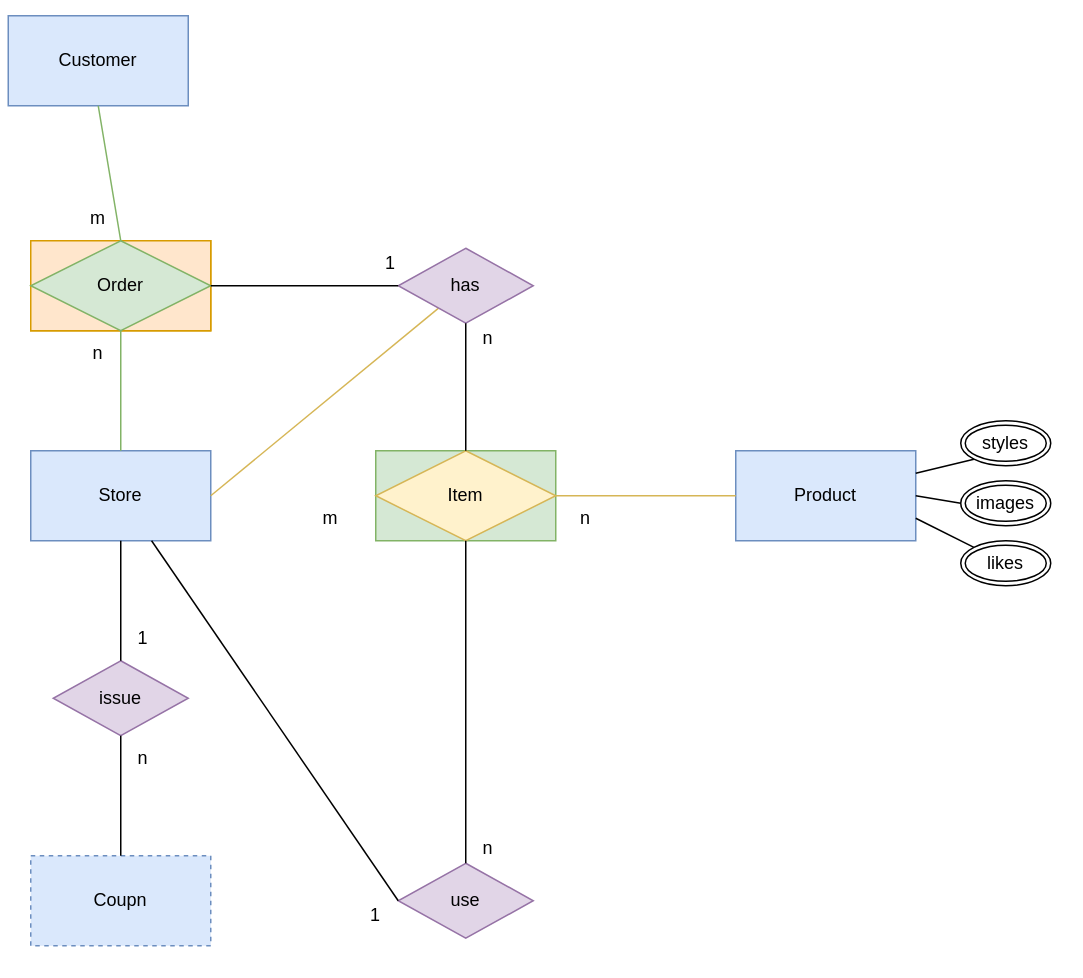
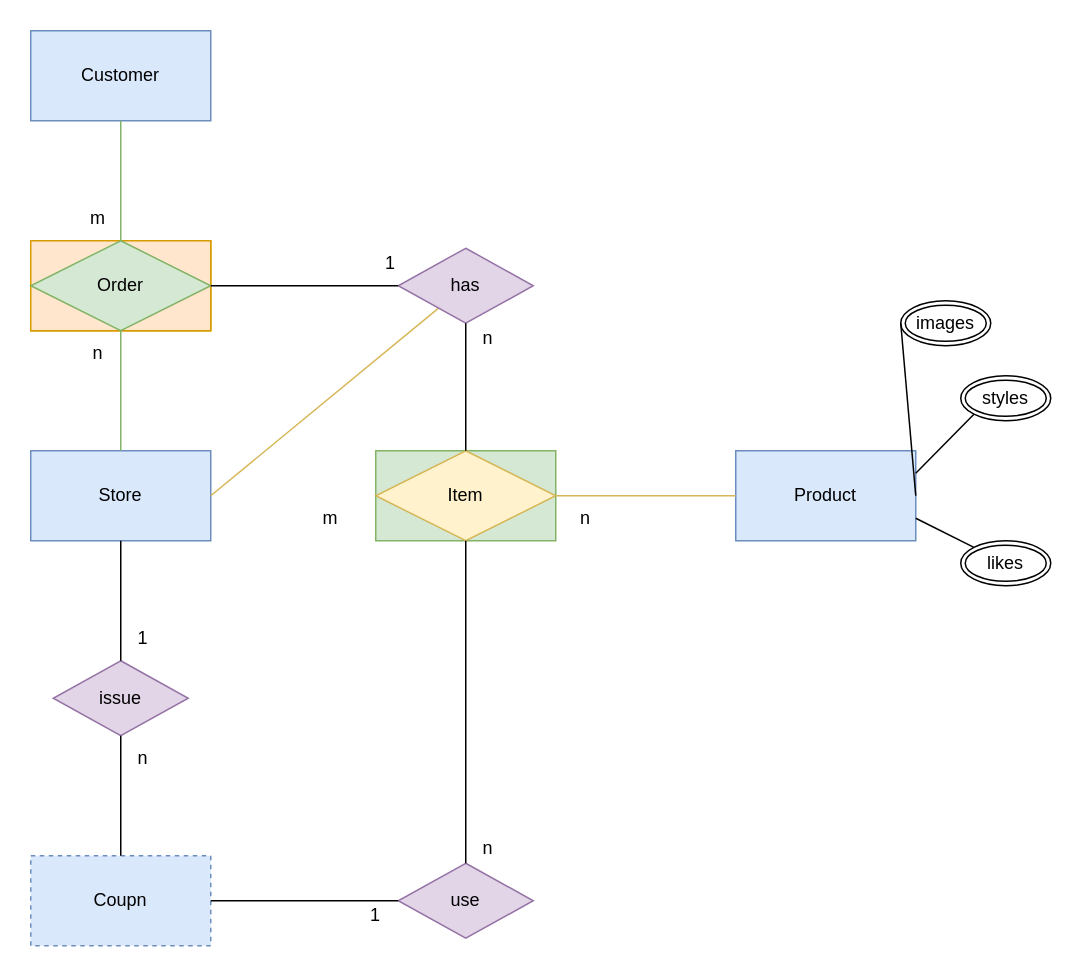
node "Customer": moved (98, 61) -> (121, 76)
node "styles": moved (1006, 443) -> (1006, 398)
node "images": moved (1006, 503) -> (946, 323)
edge "Store" -- "use": now "Coupn" -- "use"
